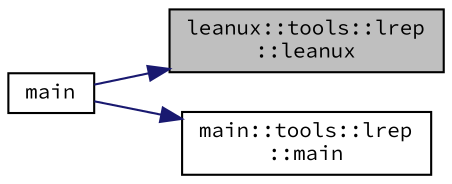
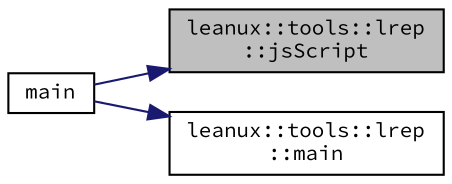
node "leanux::tools::lrep ::leanux": label "leanux::tools::lrep ::leanux" -> "leanux::tools::lrep ::jsScript"
node "main::tools::lrep ::main": label "main::tools::lrep ::main" -> "leanux::tools::lrep ::main"
